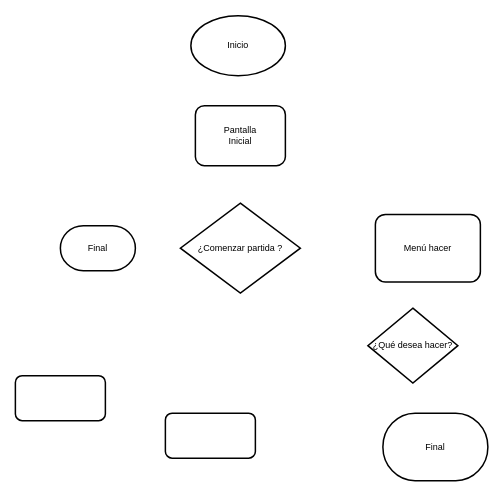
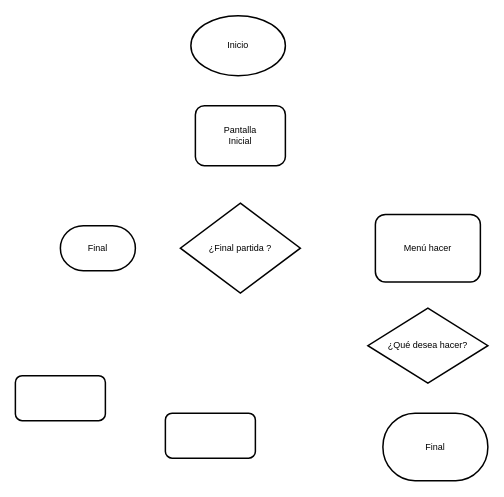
node "¿Comenzar partida ?": label "¿Comenzar partida ?" -> "¿Final partida ?"
node "¿Qué desea hacer?": size 90x75 -> 120x75
